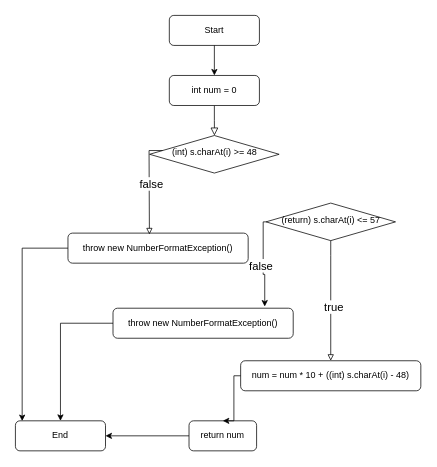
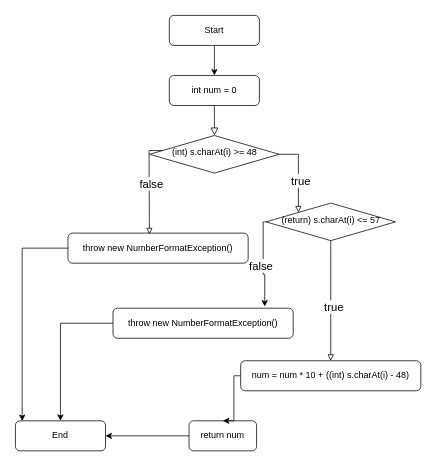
edge "(int) s.charAt(i) >= 48" -> "(return) s.charAt(i) <= 57": added, label "true"
